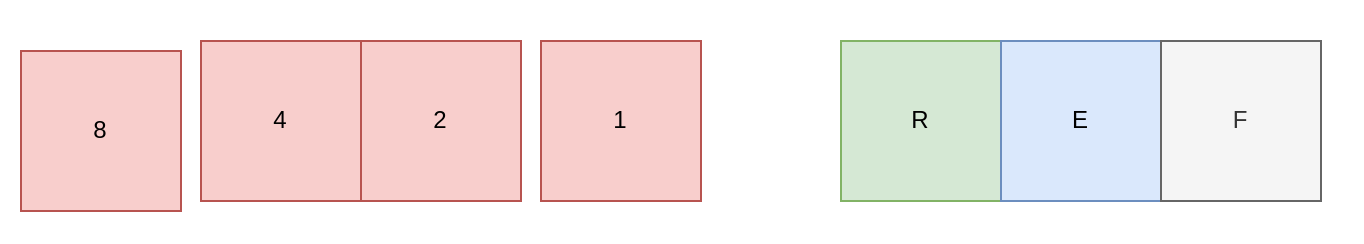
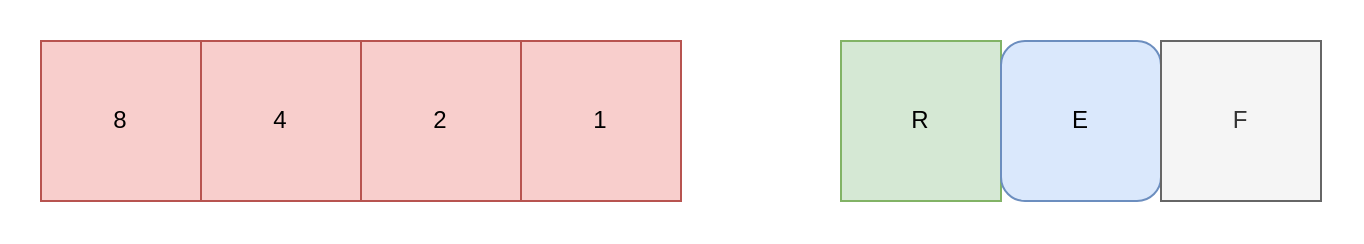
node "1": moved (621, 121) -> (601, 121)
node "E": shape rectangle -> rounded rectangle
node "8": moved (101, 131) -> (121, 121)
